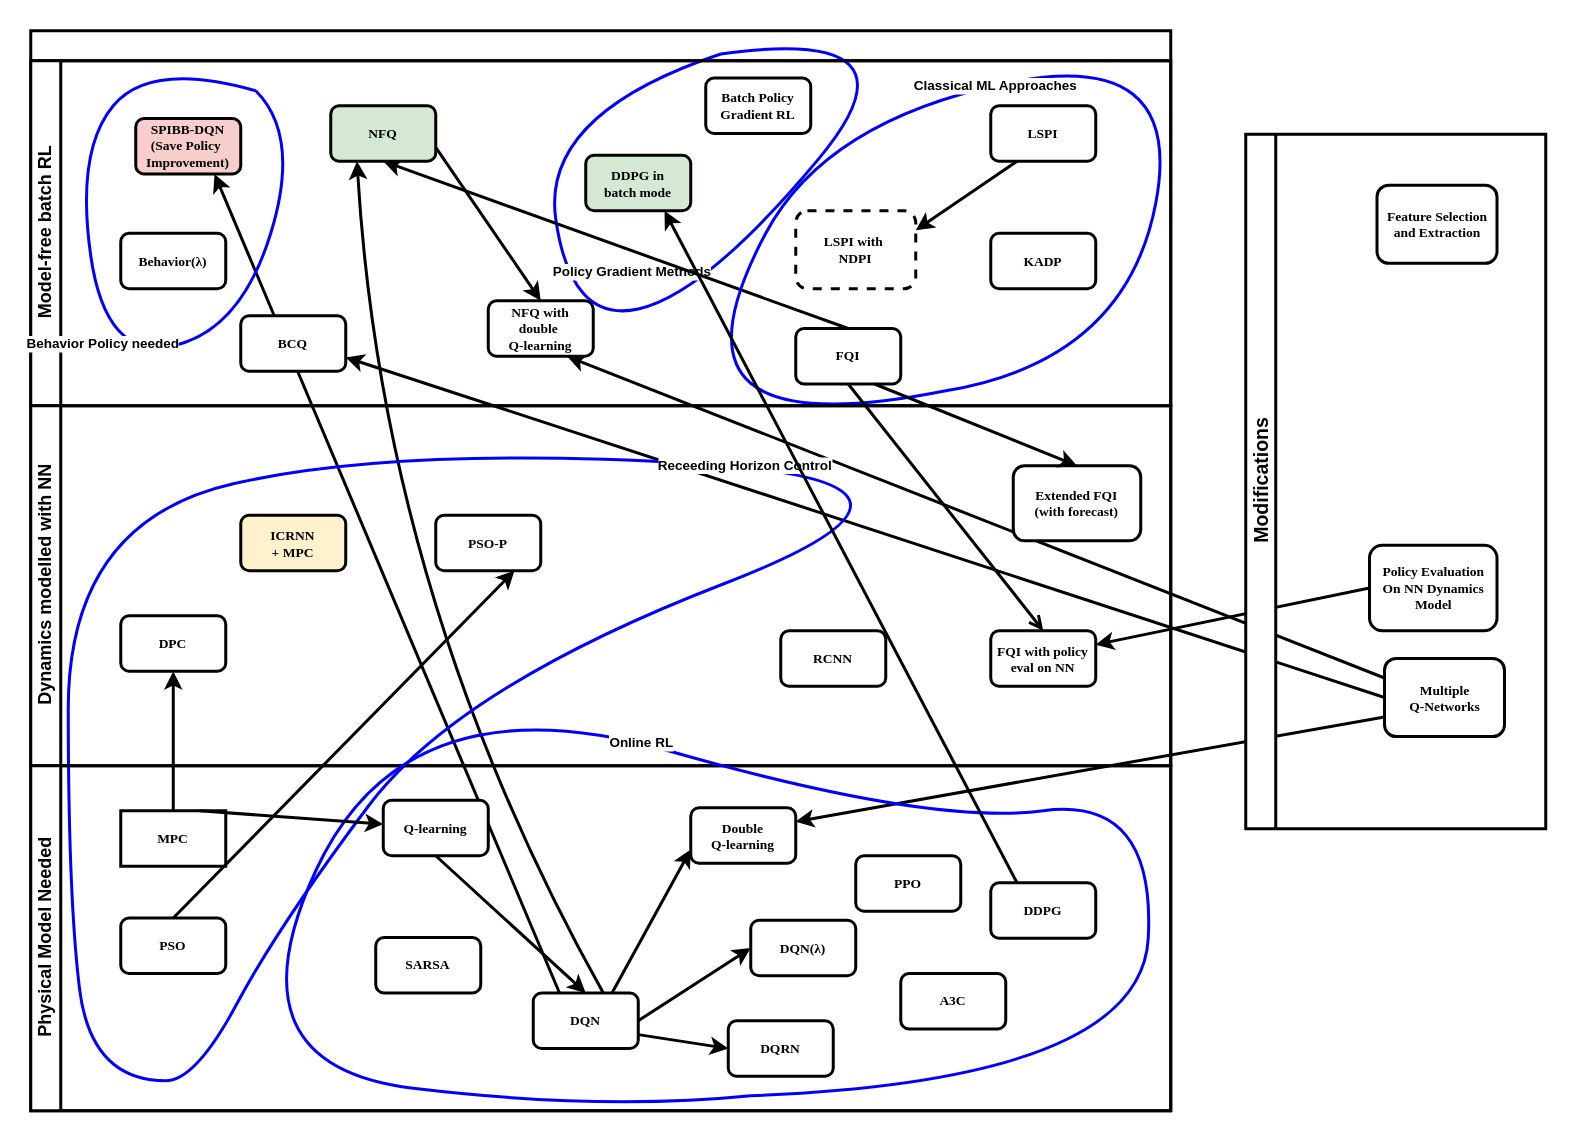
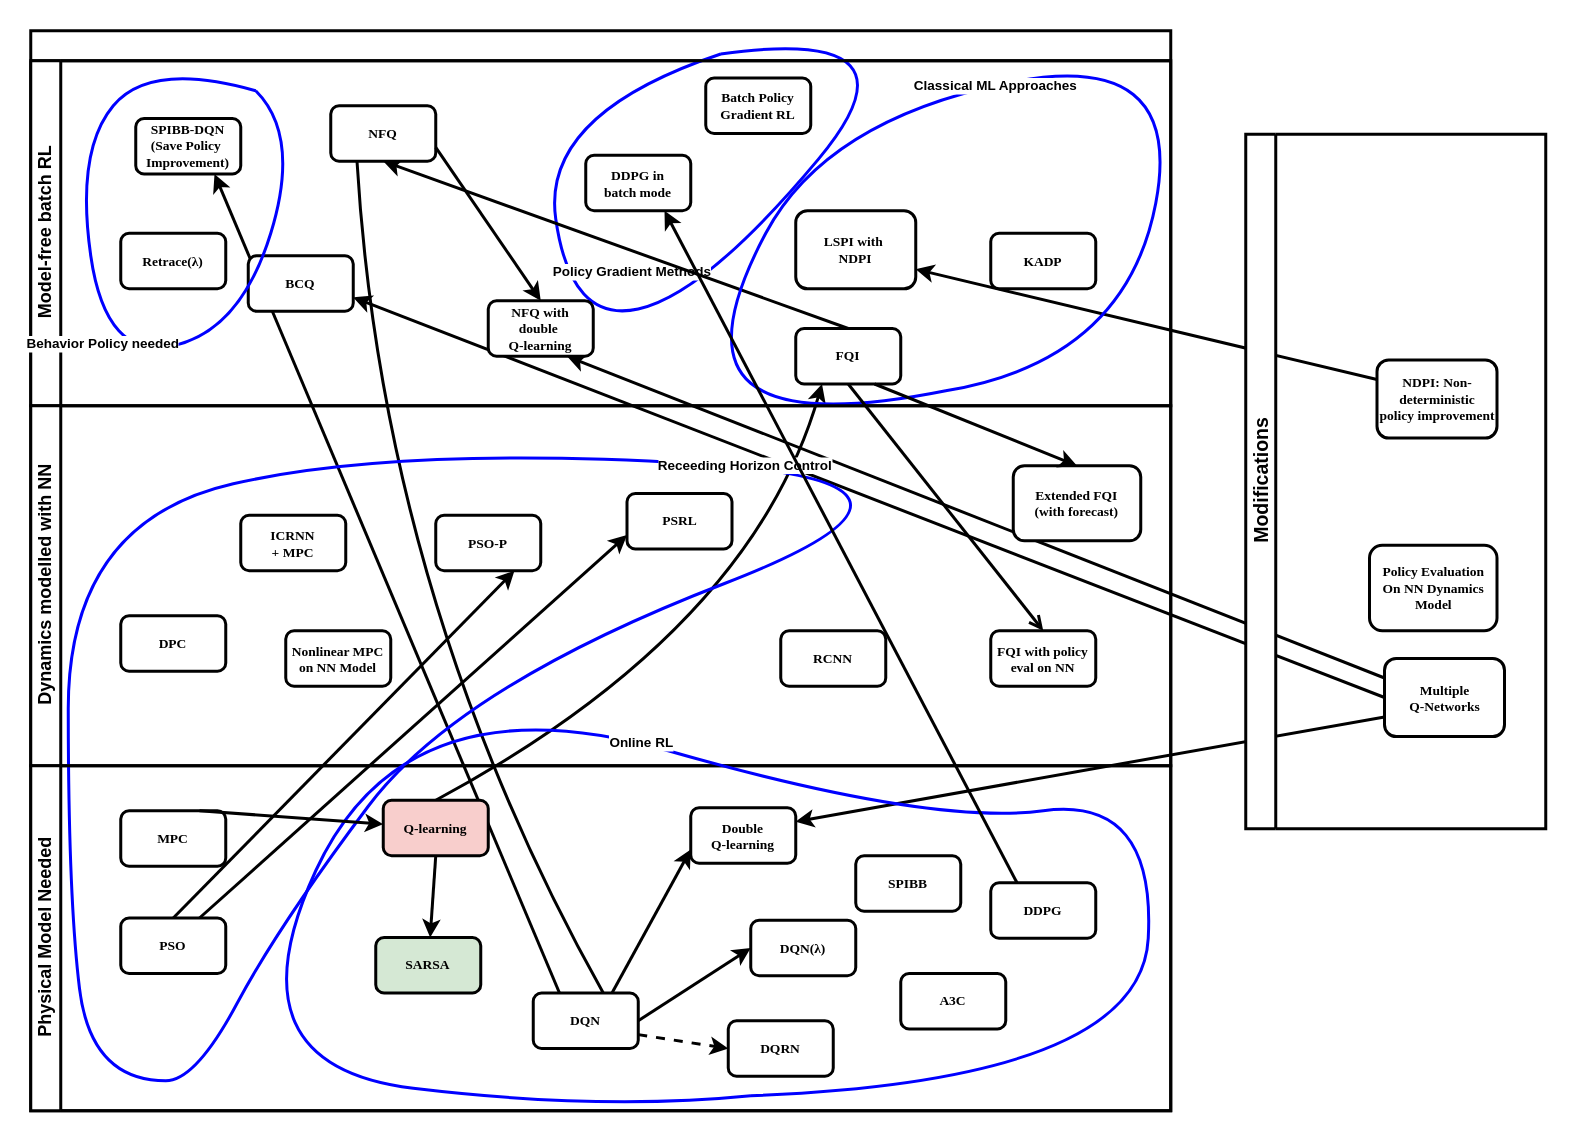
node "NFQ": fillcolor #d5e8d4 -> #ffffff
node "LSPI": removed
node "SPIBB-DQN(Save Policy Improvement)": fillcolor #f8cecc -> #ffffff
edge "DQN" -> "NFQ": arrowhead classic -> none
node "DDPG inbatch mode": fillcolor #d5e8d4 -> #ffffff
edge "LSPI" -> "LSPI with NDPI": removed
node "Feature Selection and Extraction": removed
node "LSPI with NDPI": style dashed -> solid
node "Behavior(λ)": label "Behavior(λ)" -> "Retrace(λ)"
edge "NDPI: Non-deterministicpolicy improvement" -> "LSPI with NDPI": added
node "BCQ": moved (293, 344) -> (301, 284)
node "NDPI: Non-deterministicpolicy improvement": added
node "PSRL": added
node "ICRNN+ MPC": fillcolor #fff2cc -> #ffffff
edge "Policy Evaluation On NN Dynamics Model" -> "FQI with policy eval on NN": removed
edge "PSO" -> "PSRL": added
node "Nonlinear MPCon NN Model": added
edge "Q-learning" -> "FQI": added
edge "MPC" -> "DPC": removed
node "Q-learning": fillcolor #ffffff -> #f8cecc
node "MPC": shape rectangle -> rounded rectangle
node "PPO": label "PPO" -> "SPIBB"
edge "Q-learning" -> "DQN": now "Q-learning" -> "SARSA"
node "SARSA": fillcolor #ffffff -> #d5e8d4
edge "DQN" -> "DQRN": style solid -> dashed
